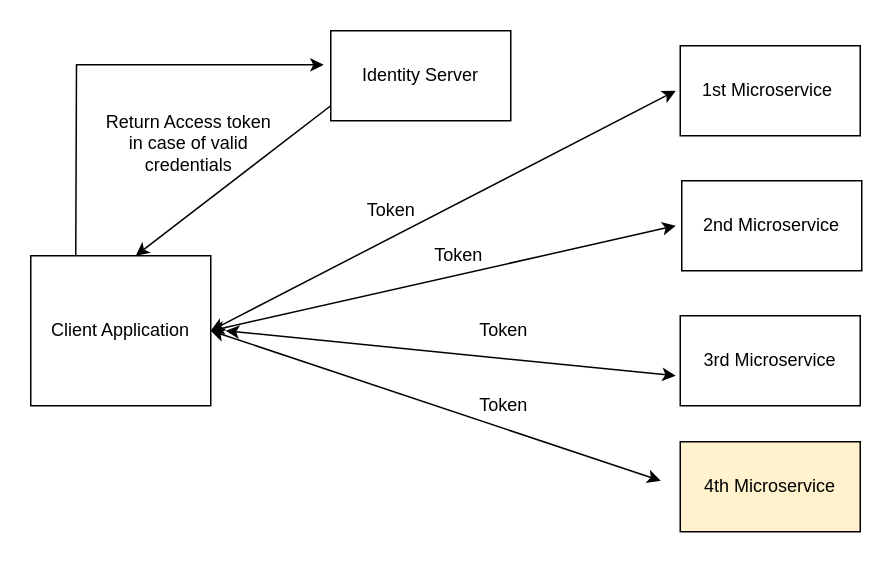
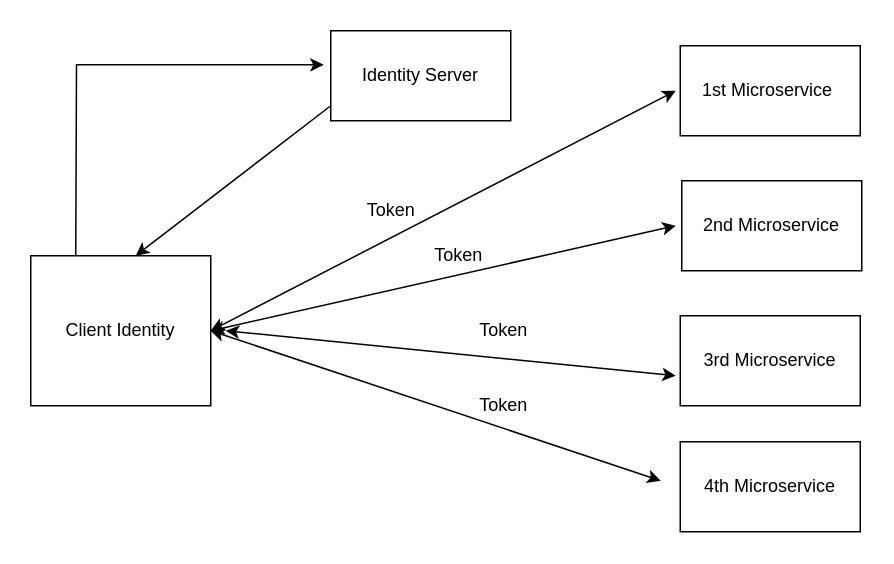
node "Return Access token in case of valid credentials": removed
node "Client Application": label "Client Application" -> "Client Identity"
node "4th Microservice": fillcolor #fff2cc -> #ffffff
